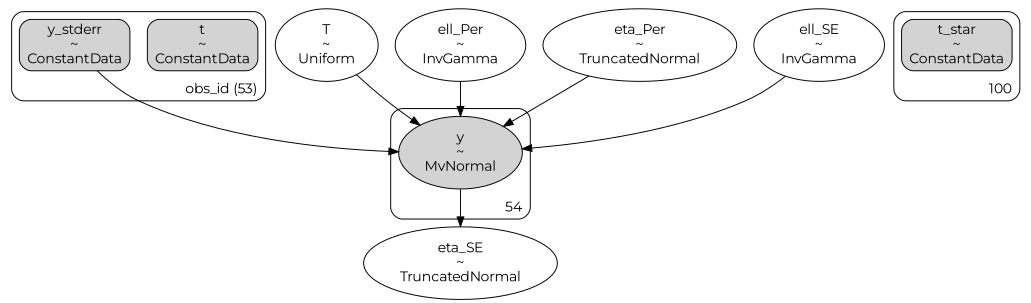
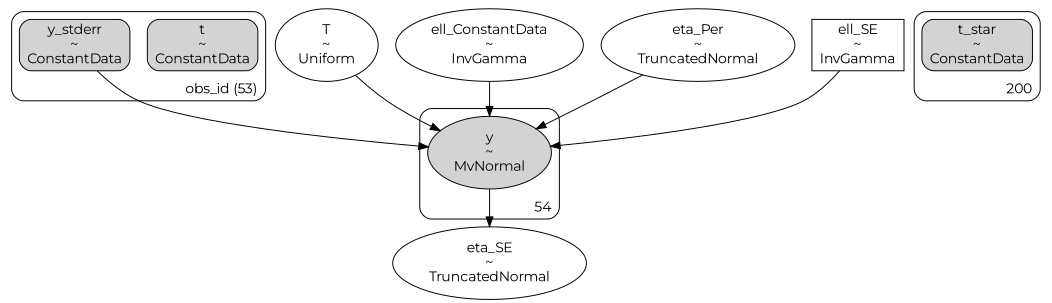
node "ell_Per ~ InvGamma": label "ell_Per ~ InvGamma" -> "ell_ConstantData ~ InvGamma"
node "ell_SE ~ InvGamma": shape ellipse -> box
cluster "100": label "100" -> "200"
